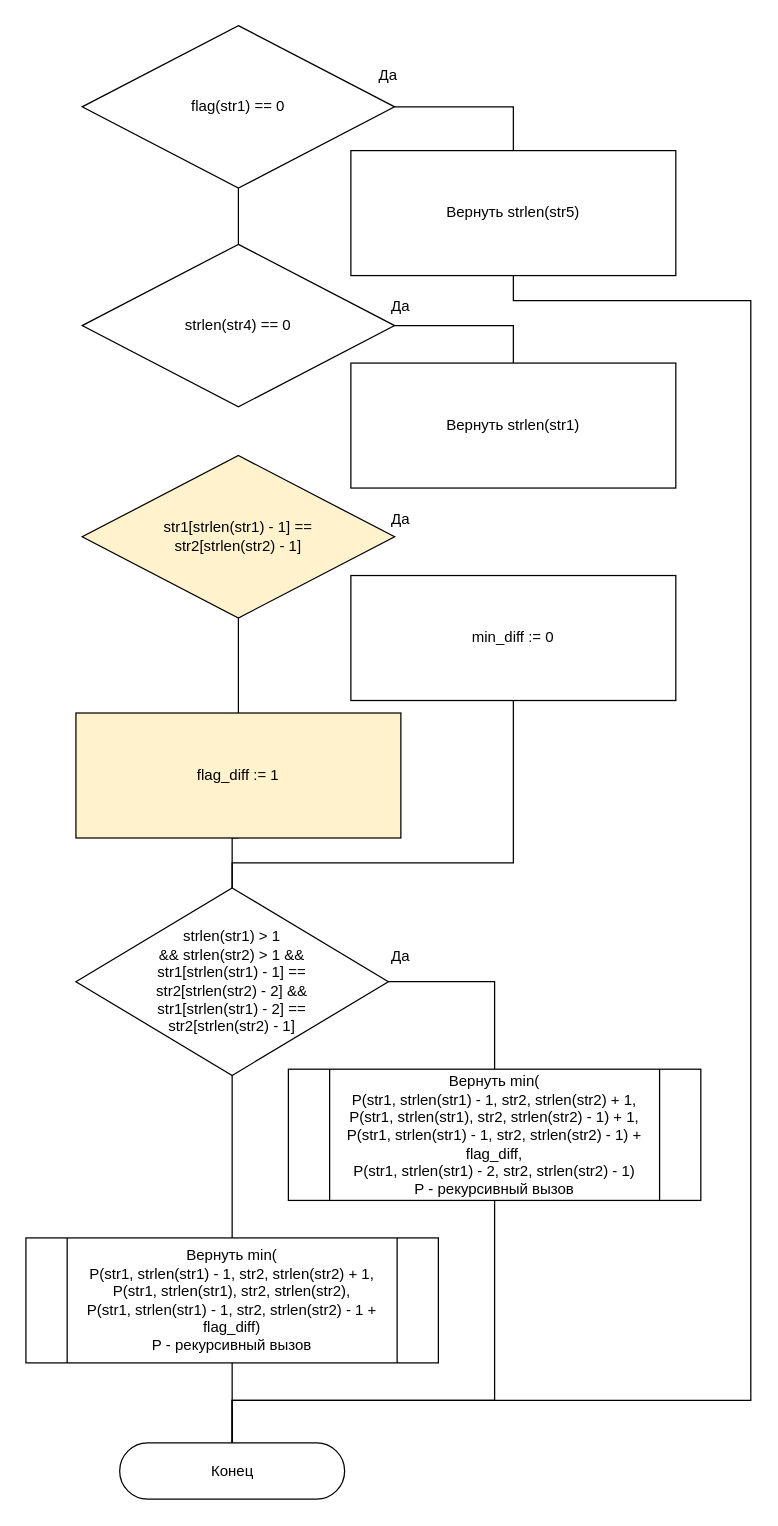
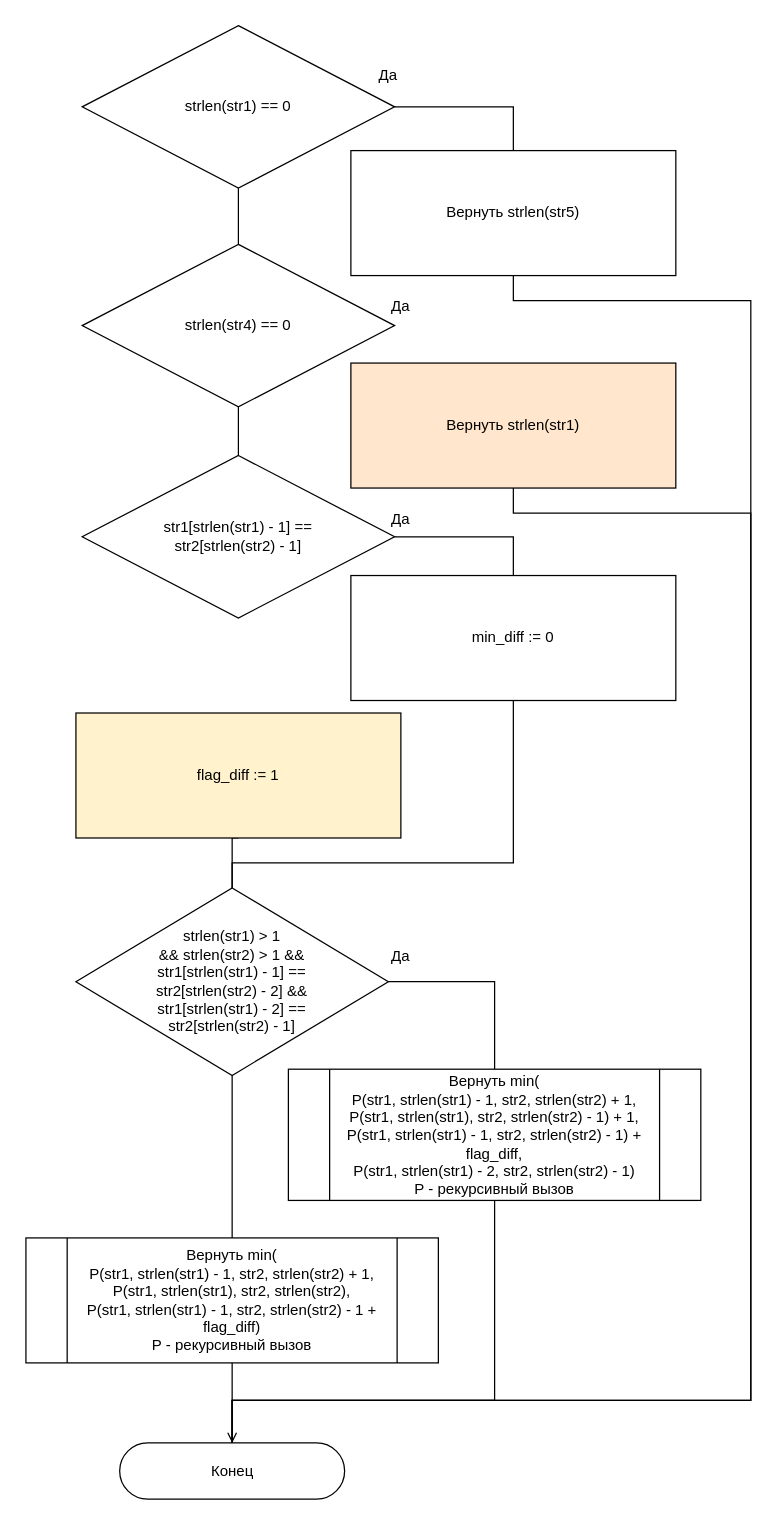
node "flag(str1) == 0": label "flag(str1) == 0" -> "strlen(str1) == 0"
edge "strlen(str4) == 0" -- "Вернуть strlen(str1)": removed
node "Вернуть strlen(str1)": fillcolor #ffffff -> #ffe6cc
edge "strlen(str4) == 0" -- "str1[strlen(str1) - 1] == str2[strlen(str2) - 1]": added
edge "Вернуть strlen(str5)" -- "Конец": arrowhead none -> open
edge "Вернуть strlen(str1)" -- "Конец": added
node "str1[strlen(str1) - 1] == str2[strlen(str2) - 1]": fillcolor #fff2cc -> #ffffff
edge "str1[strlen(str1) - 1] == str2[strlen(str2) - 1]" -- "min_diff := 0": added
edge "str1[strlen(str1) - 1] == str2[strlen(str2) - 1]" -- "flag_diff := 1": removed
